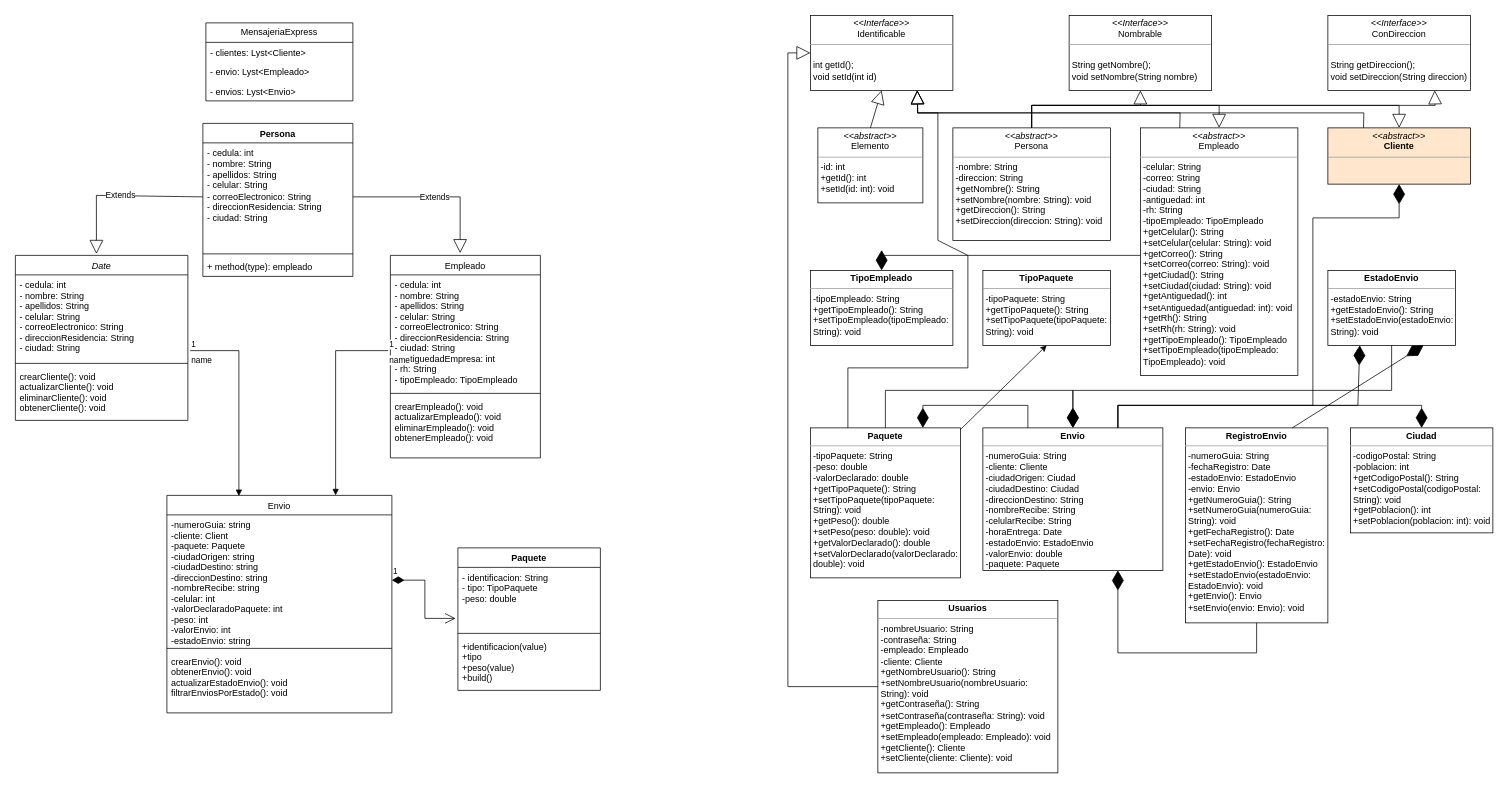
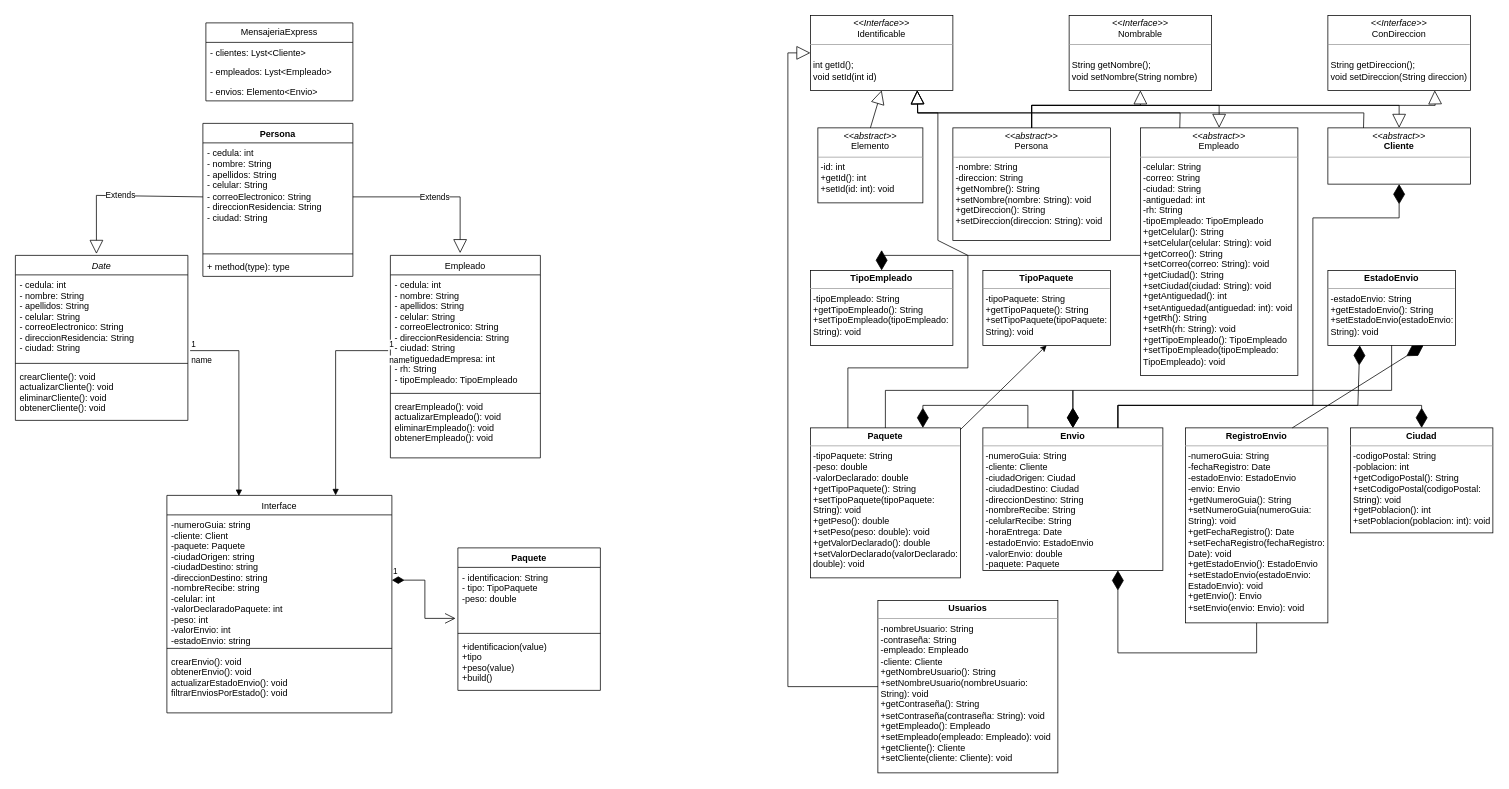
node "- envio: Lyst<Empleado>": label "- envio: Lyst<Empleado>" -> "- empleados: Lyst<Empleado>"
node "- envios: Lyst<Envio>": label "- envios: Lyst<Envio>" -> "- envios: Elemento<Envio>"
node "<<abstract>> Cliente": fillcolor #ffe6cc -> #ffffff
node "+ method(type): empleado": label "+ method(type): empleado" -> "+ method(type): type"
node "Envio": label "Envio" -> "Interface"
